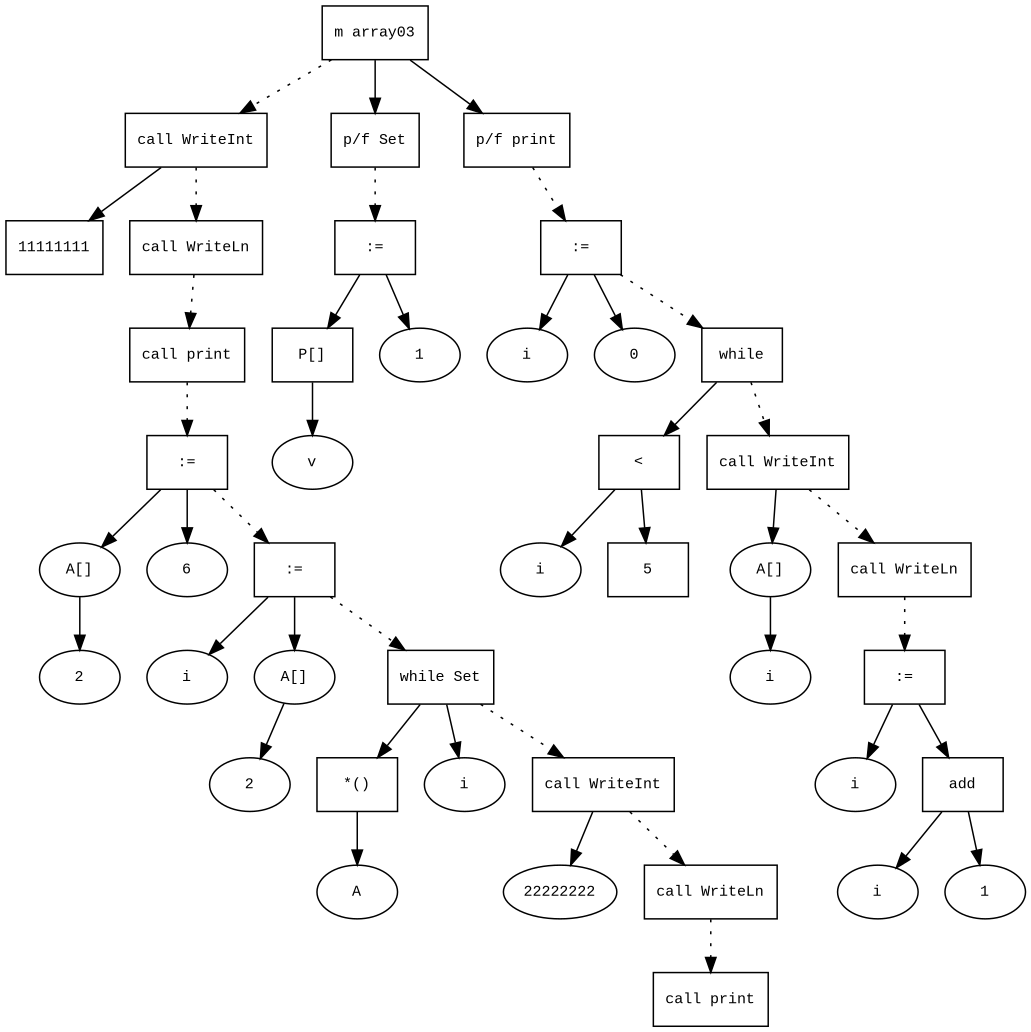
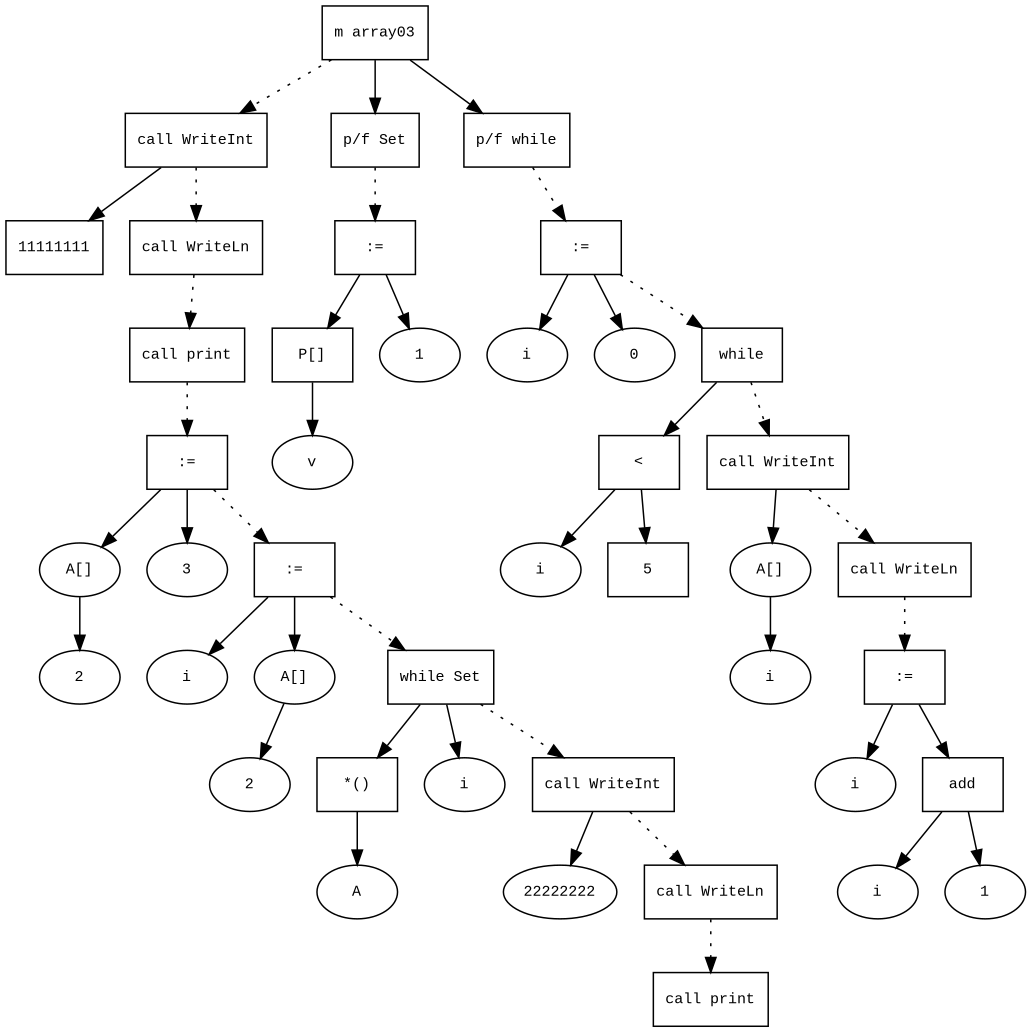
node "p/f print": label "p/f print" -> "p/f while"
node "6": label "6" -> "3"
